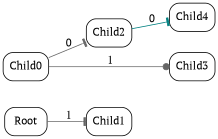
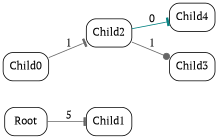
edge "Child0" -> "Child2": label " 0" -> " 1"
edge "Child0" -> "Child3": now "Child2" -> "Child3"
edge "Root" -> "Child1": label " 1" -> " 5"
